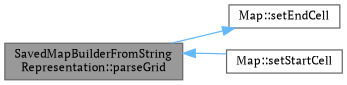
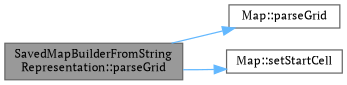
node "Map::setEndCell": label "Map::setEndCell" -> "Map::parseGrid"
edge "Map::setStartCell" -> "SavedMapBuilderFromString Representation::parseGrid": reversed
